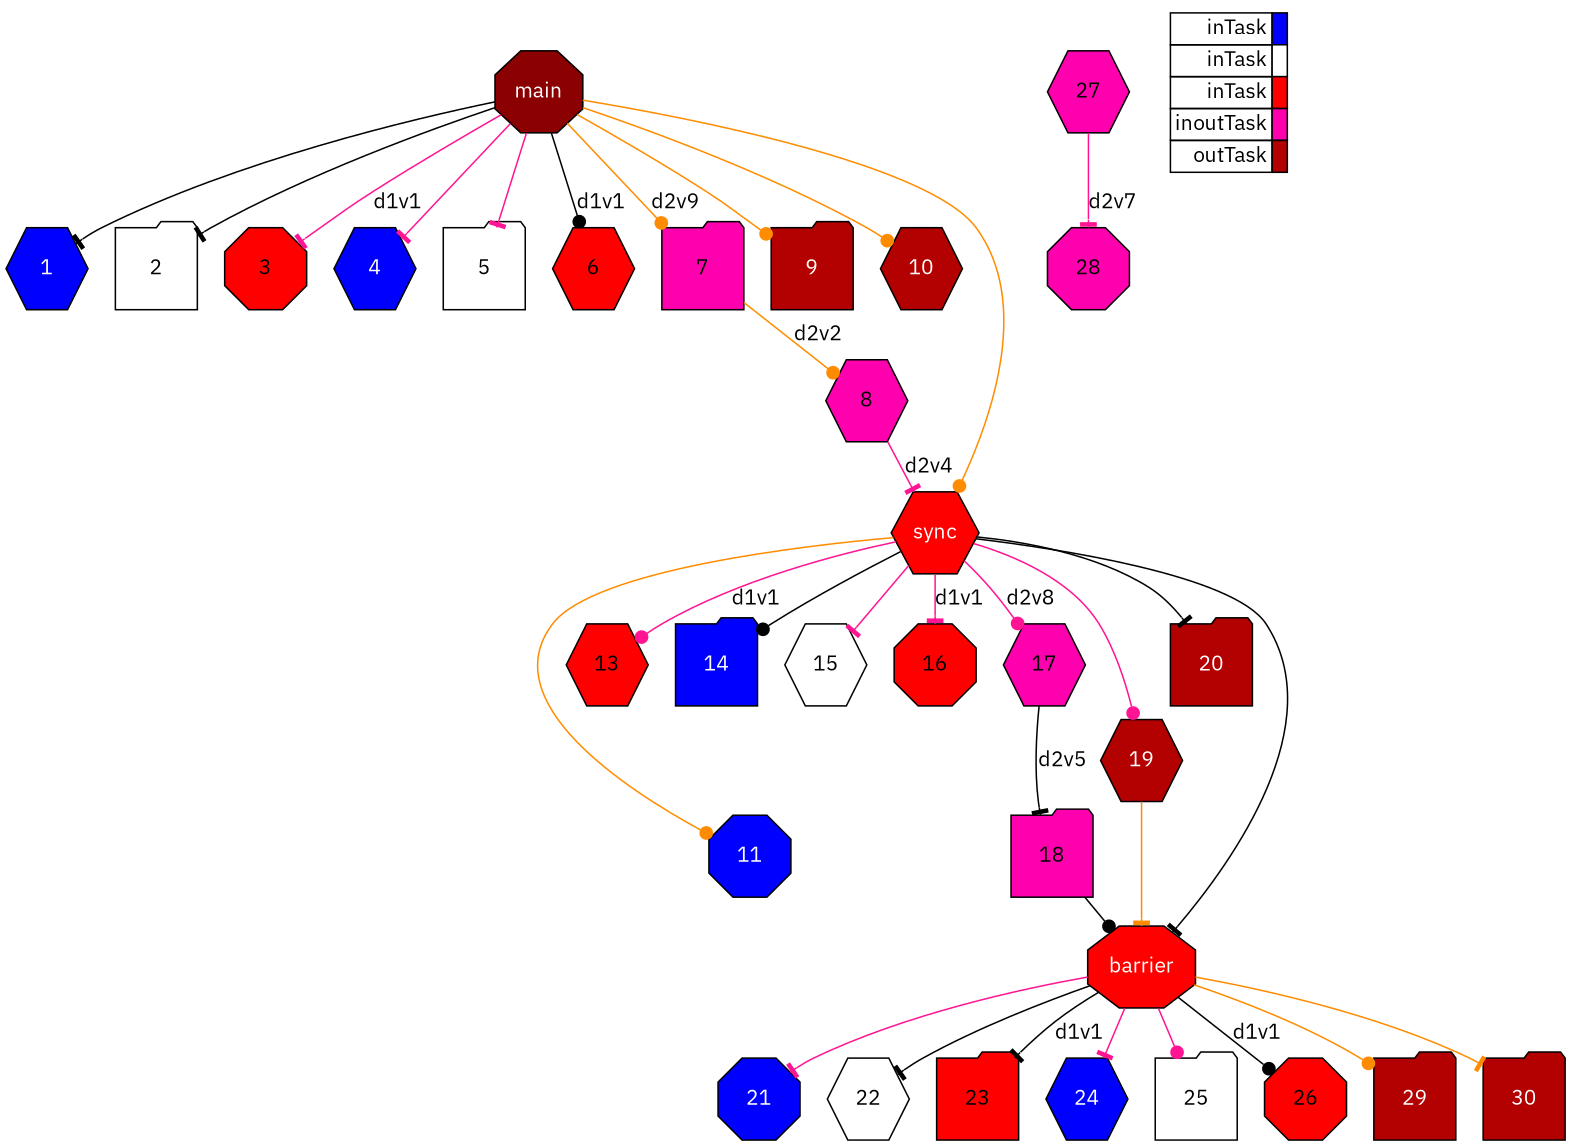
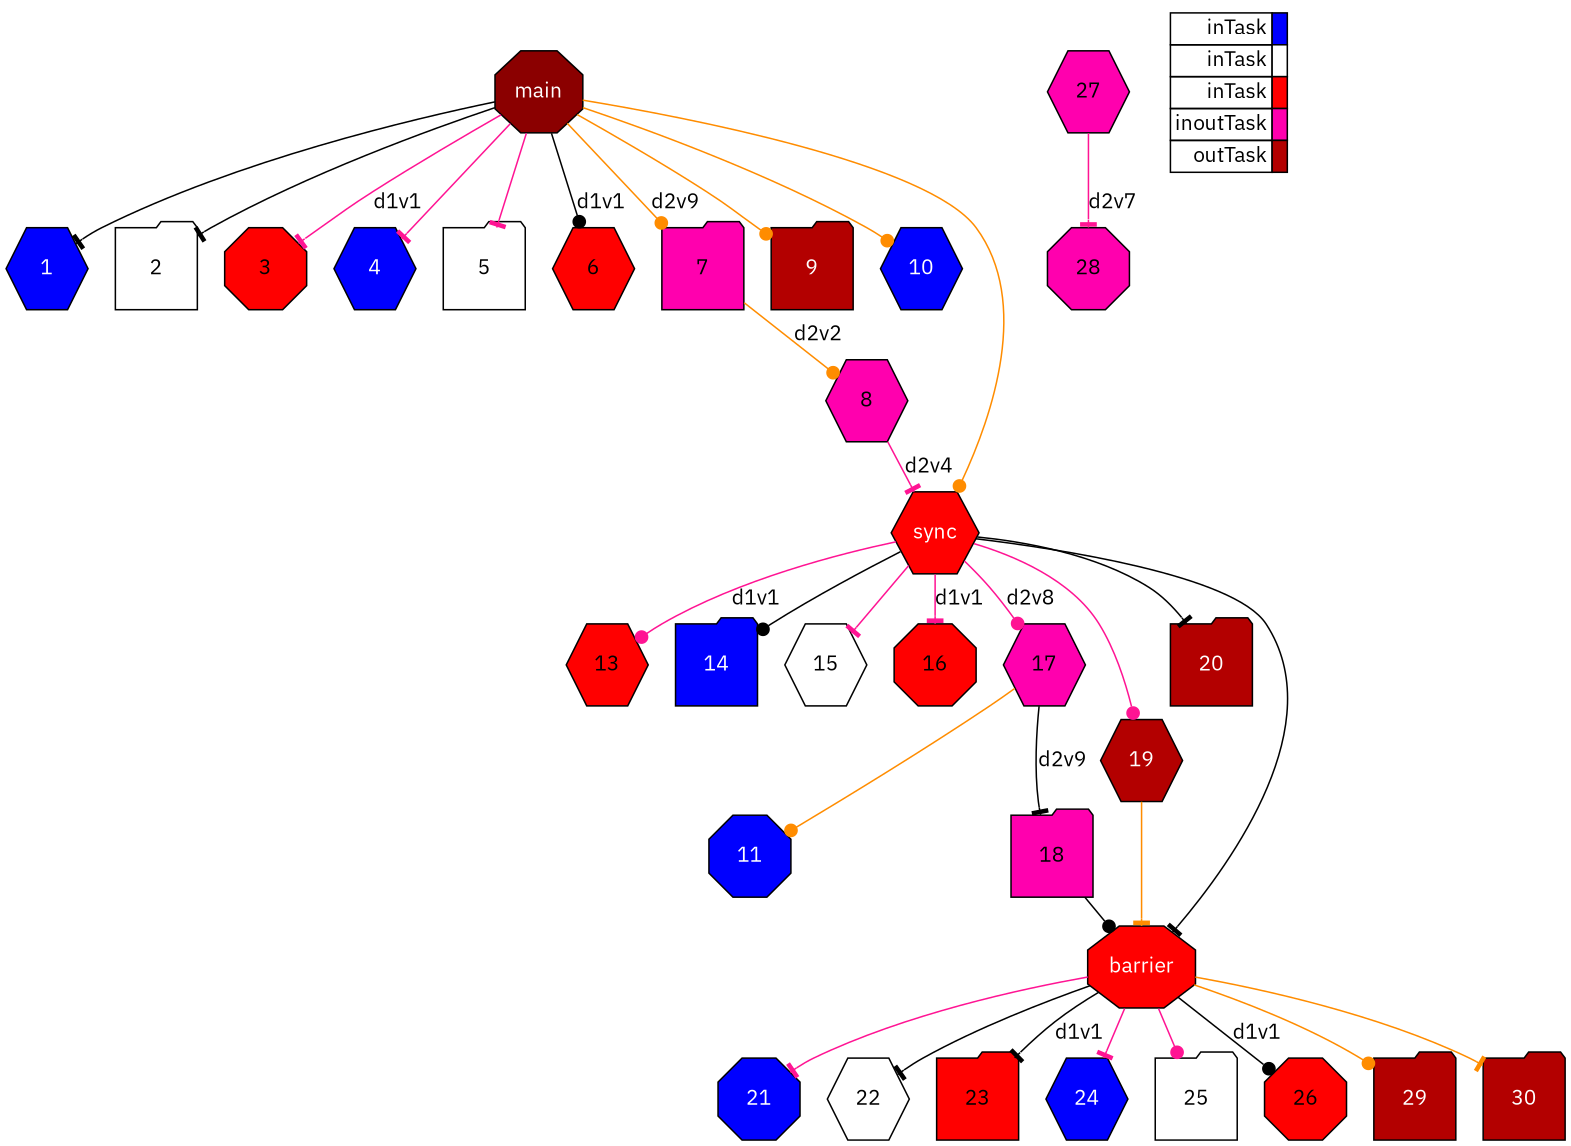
node "10": fillcolor #b30000 -> #0000ff
edge "sync" -> "11": now "17" -> "11"
edge "17" -> "18": label "d2v5" -> "d2v9"
